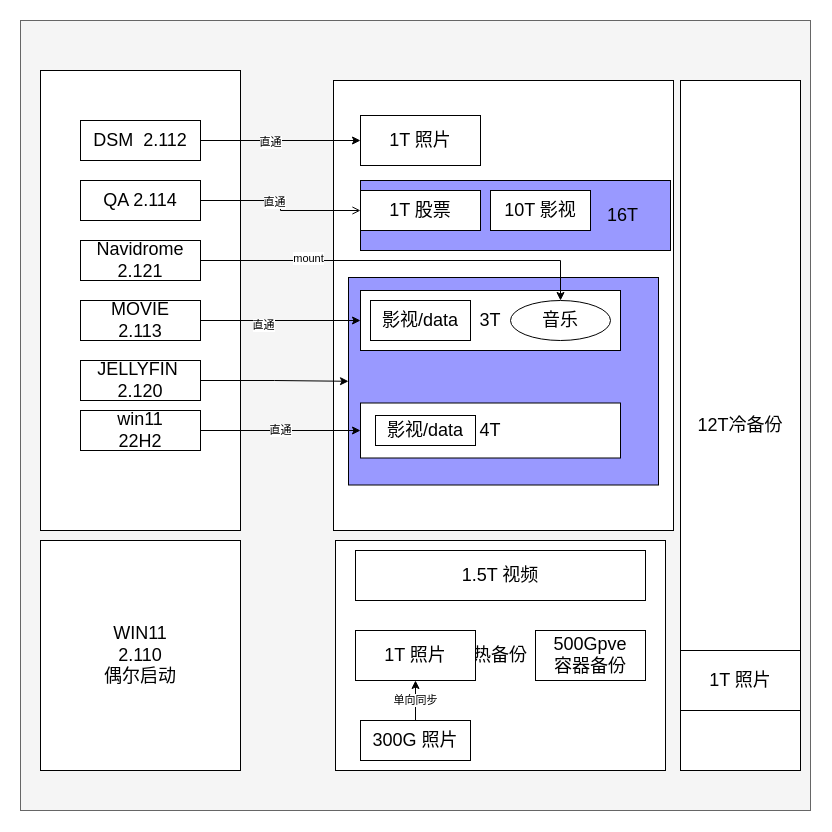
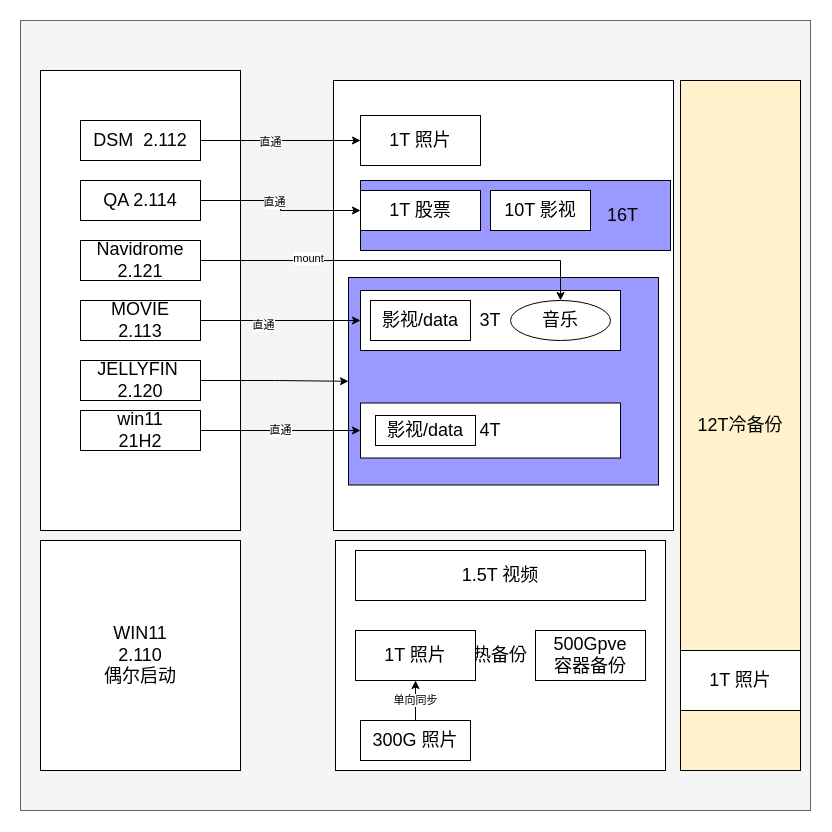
edge "QA 2.114" -> "1T 股票": arrowhead open -> classic
node "12T冷备份": fillcolor #ffffff -> #fff2cc
node "win11 22H2": label "win11 22H2" -> "win11 21H2"
